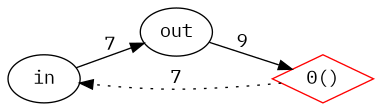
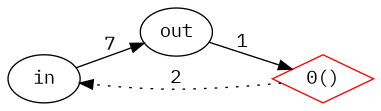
edge "out" -> "0()": label "9" -> "1"
edge "0()" -> "in": label "7" -> "2"
